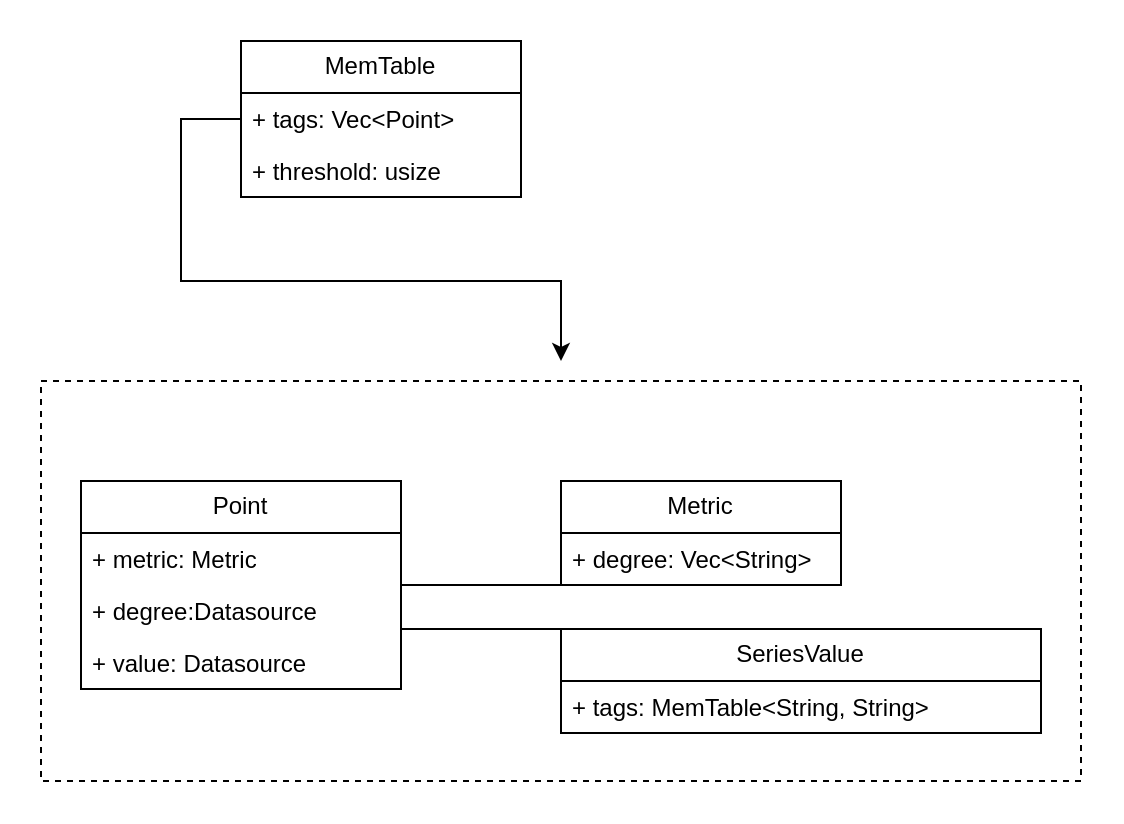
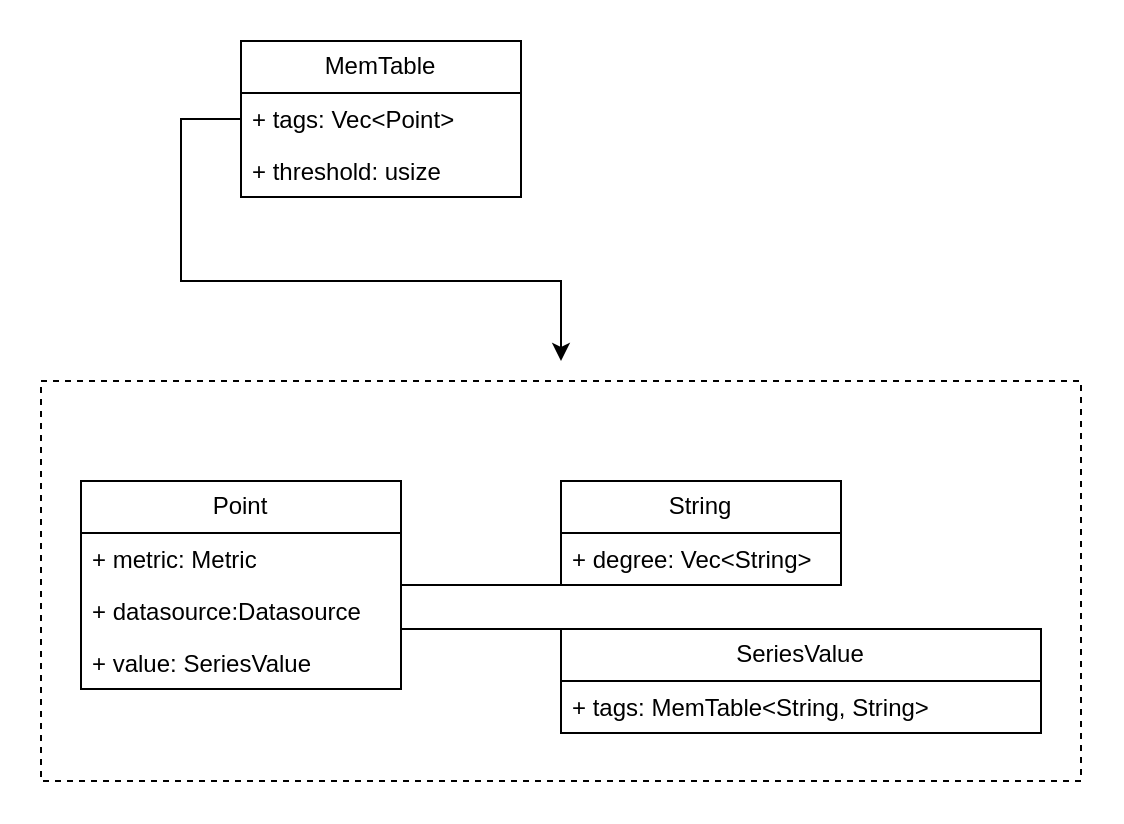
node "Metric": label "Metric" -> "String"
node "+ degree:Datasource": label "+ degree:Datasource" -> "+ datasource:Datasource"
node "+ value: Datasource": label "+ value: Datasource" -> "+ value: SeriesValue"
